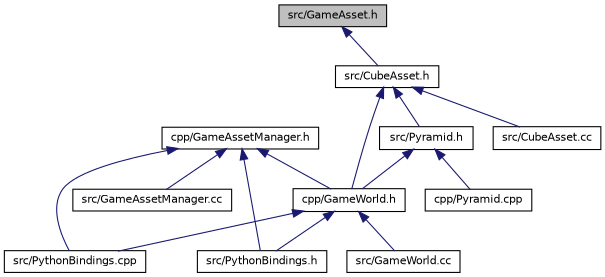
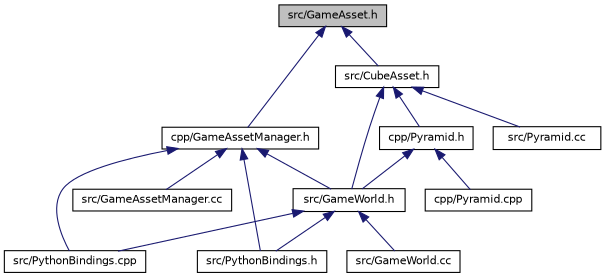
edge "cpp/GameAssetManager.h" -> "src/GameAsset.h": added
node "src/Pyramid.h": label "src/Pyramid.h" -> "cpp/Pyramid.h"
node "src/CubeAsset.cc": label "src/CubeAsset.cc" -> "src/Pyramid.cc"
node "cpp/GameWorld.h": label "cpp/GameWorld.h" -> "src/GameWorld.h"
